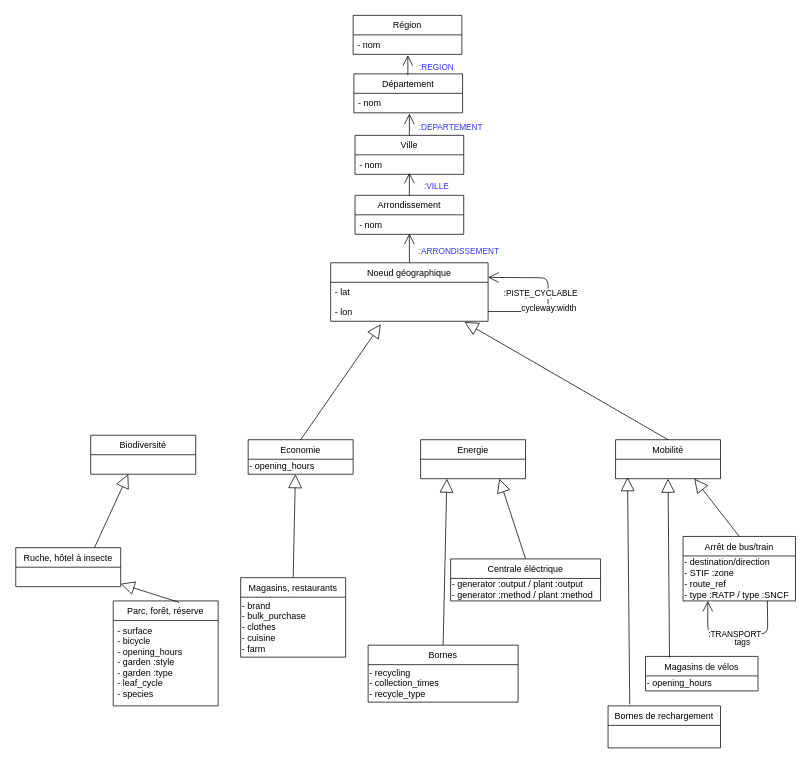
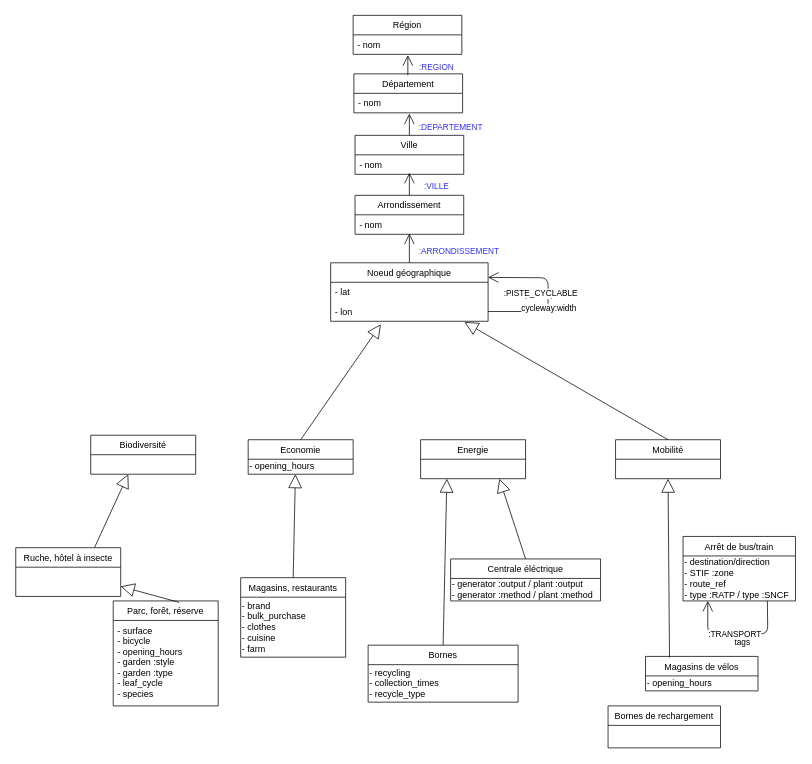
edge "Arrêt de bus/train" -> "Mobilité": removed
node "Ruche, hôtel à insecte": size 105x39 -> 105x49
edge "Bornes de rechargement" -> "Mobilité": removed
